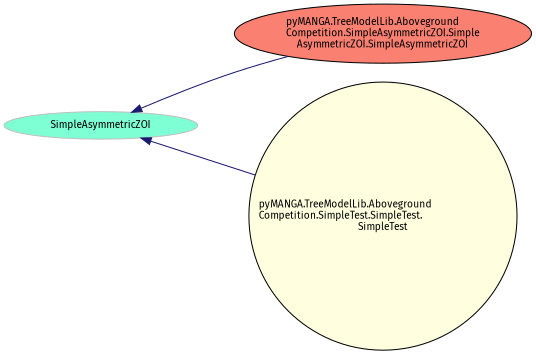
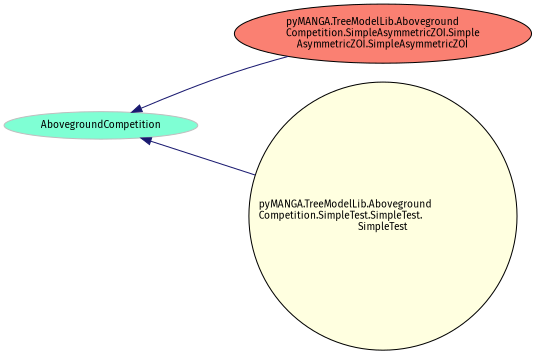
node "SimpleAsymmetricZOI": label "SimpleAsymmetricZOI" -> "AbovegroundCompetition"
